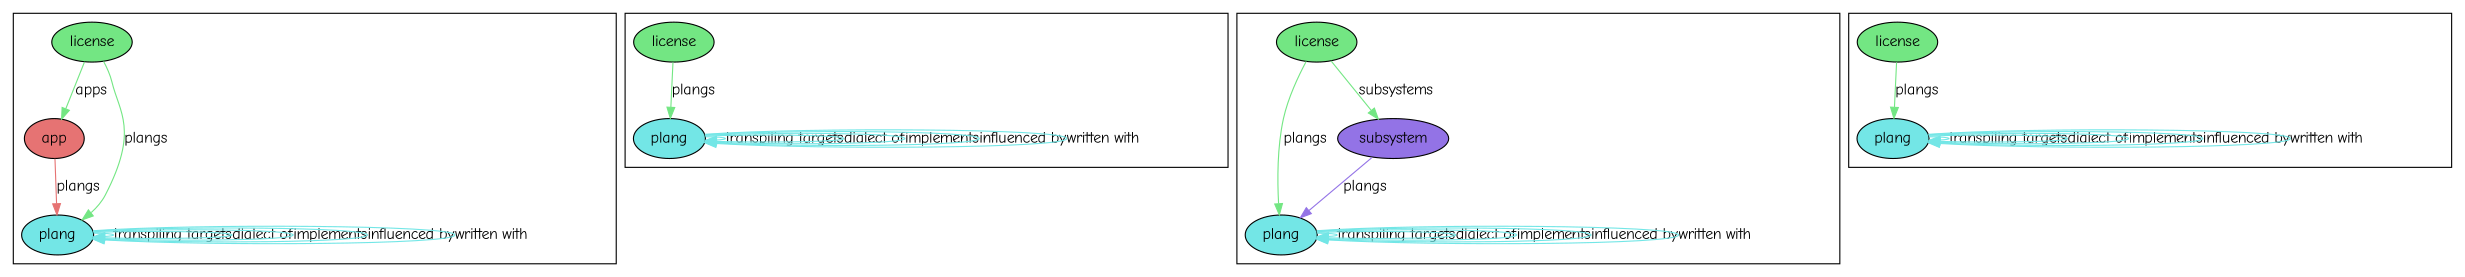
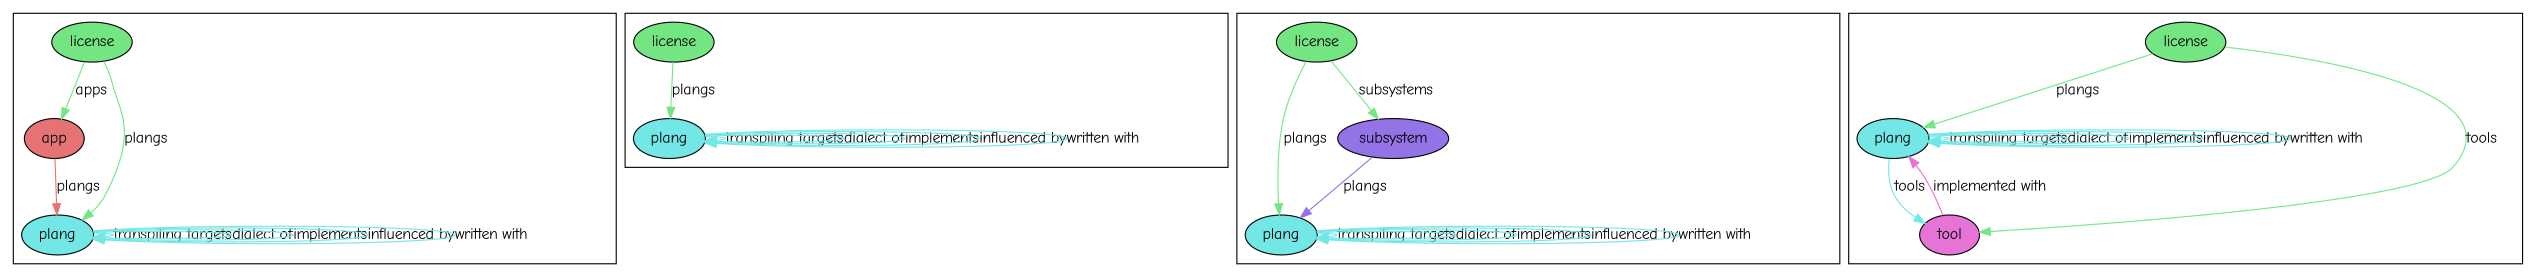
node "tool": added
